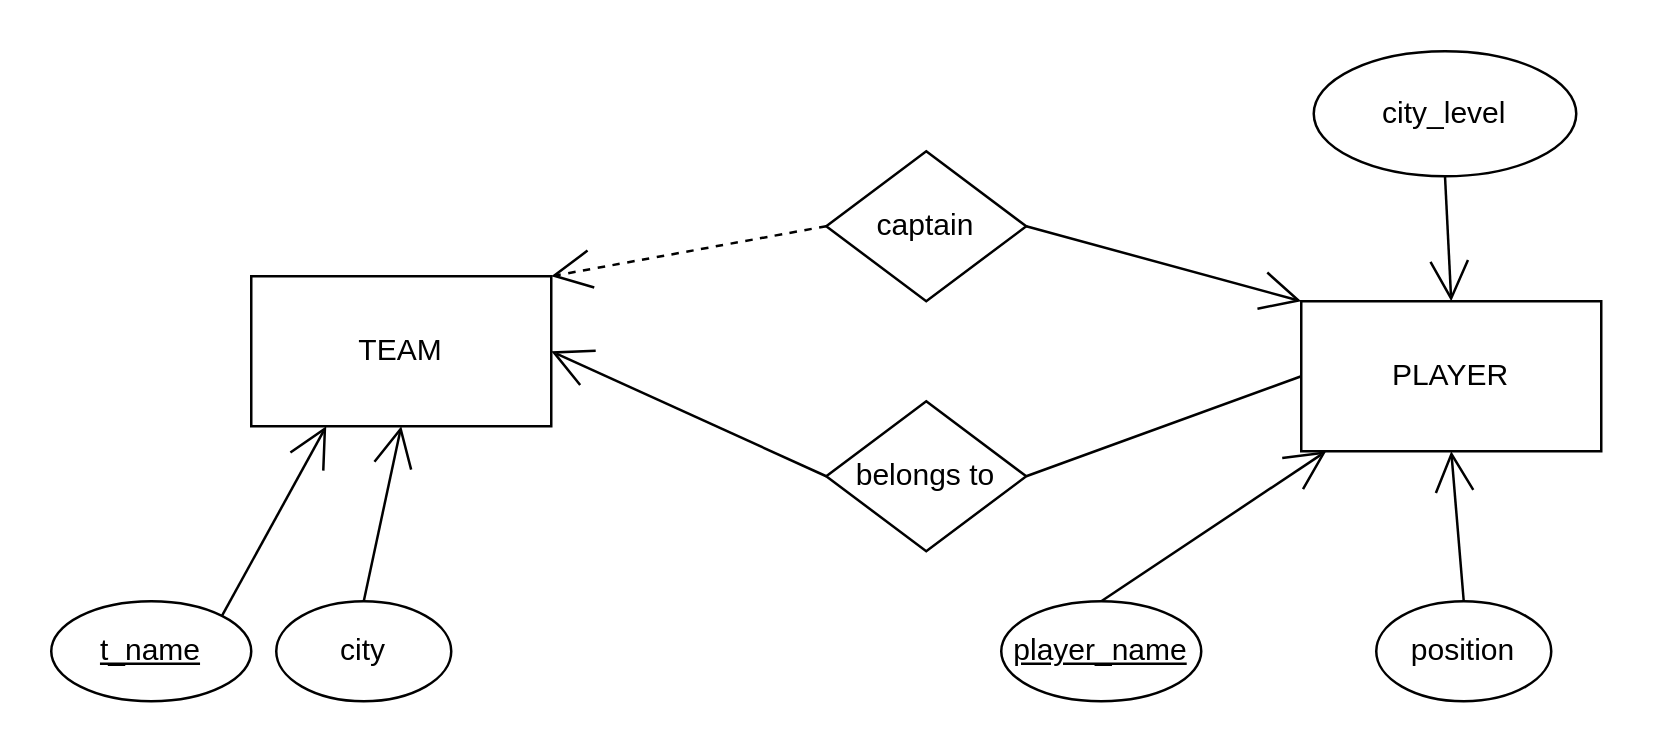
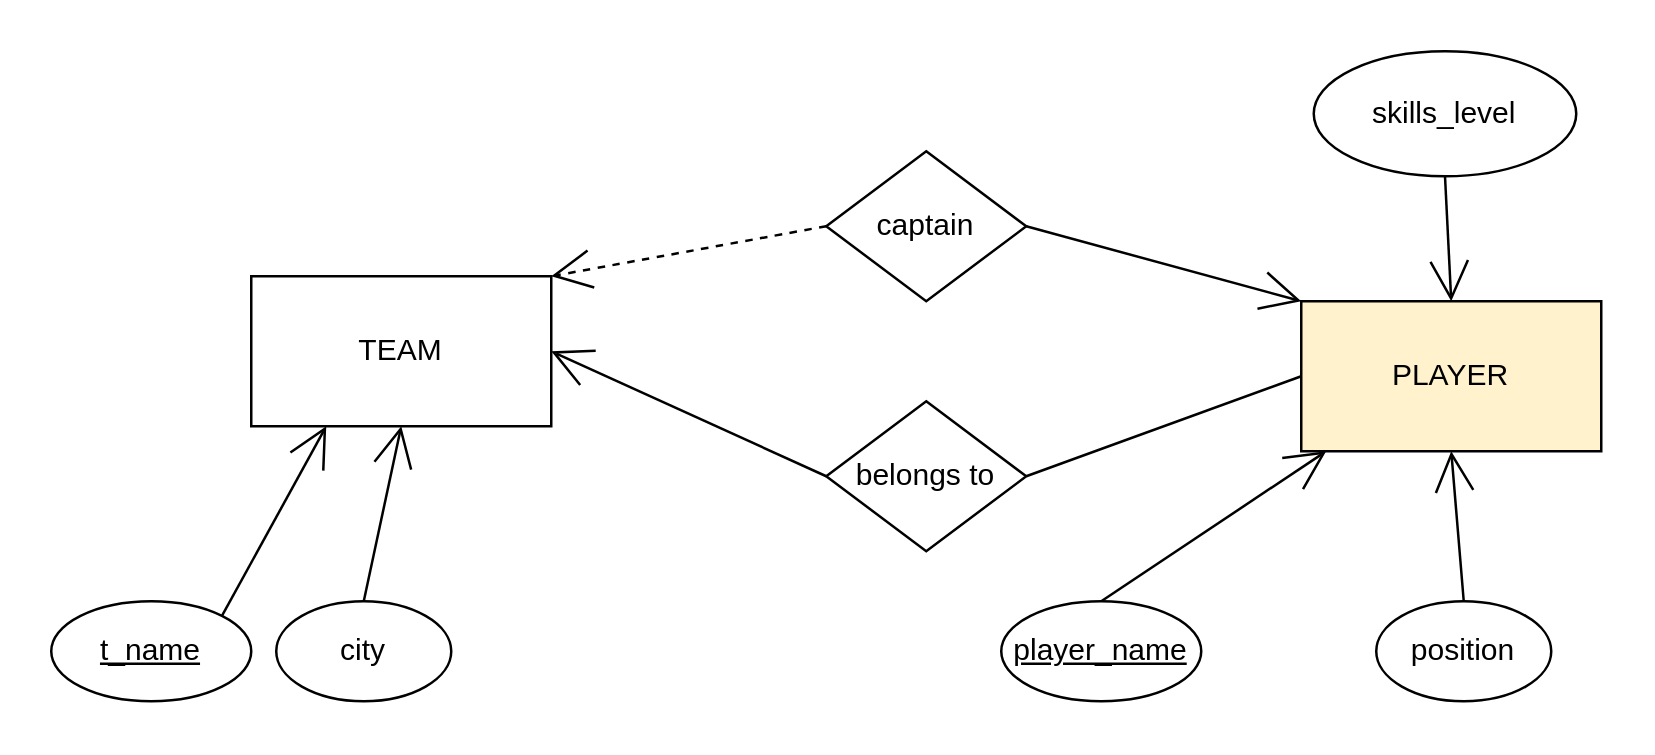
node "city_level": label "city_level" -> "skills_level"
node "PLAYER": fillcolor #ffffff -> #fff2cc
